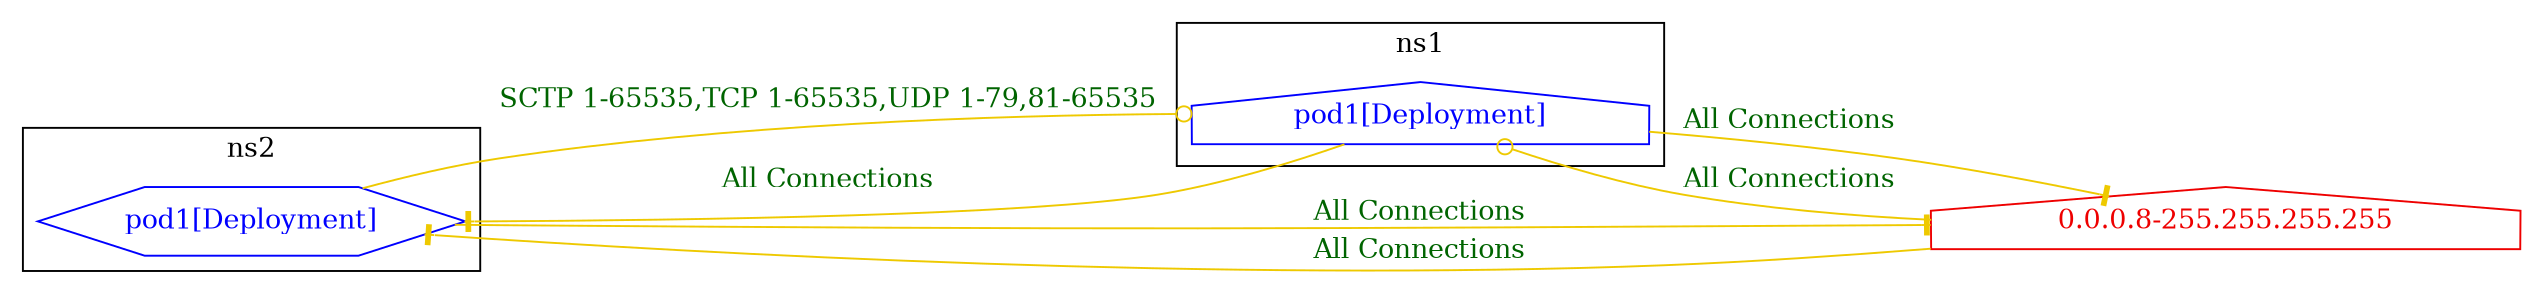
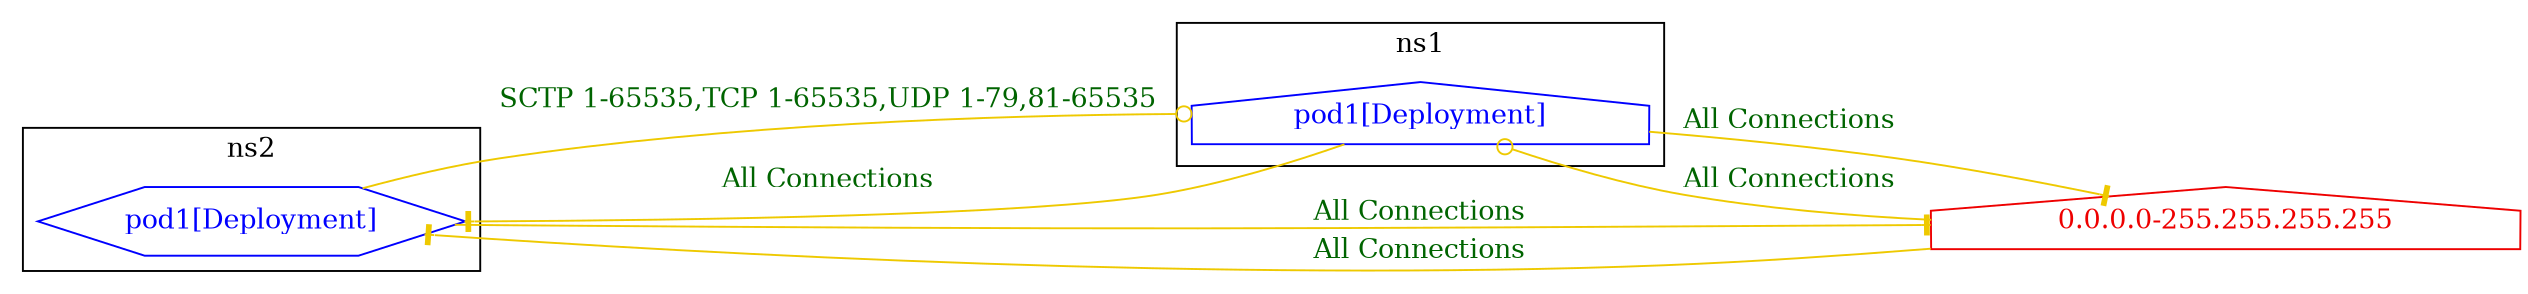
node "0.0.0.8-255.255.255.255": label "0.0.0.8-255.255.255.255" -> "0.0.0.0-255.255.255.255"
